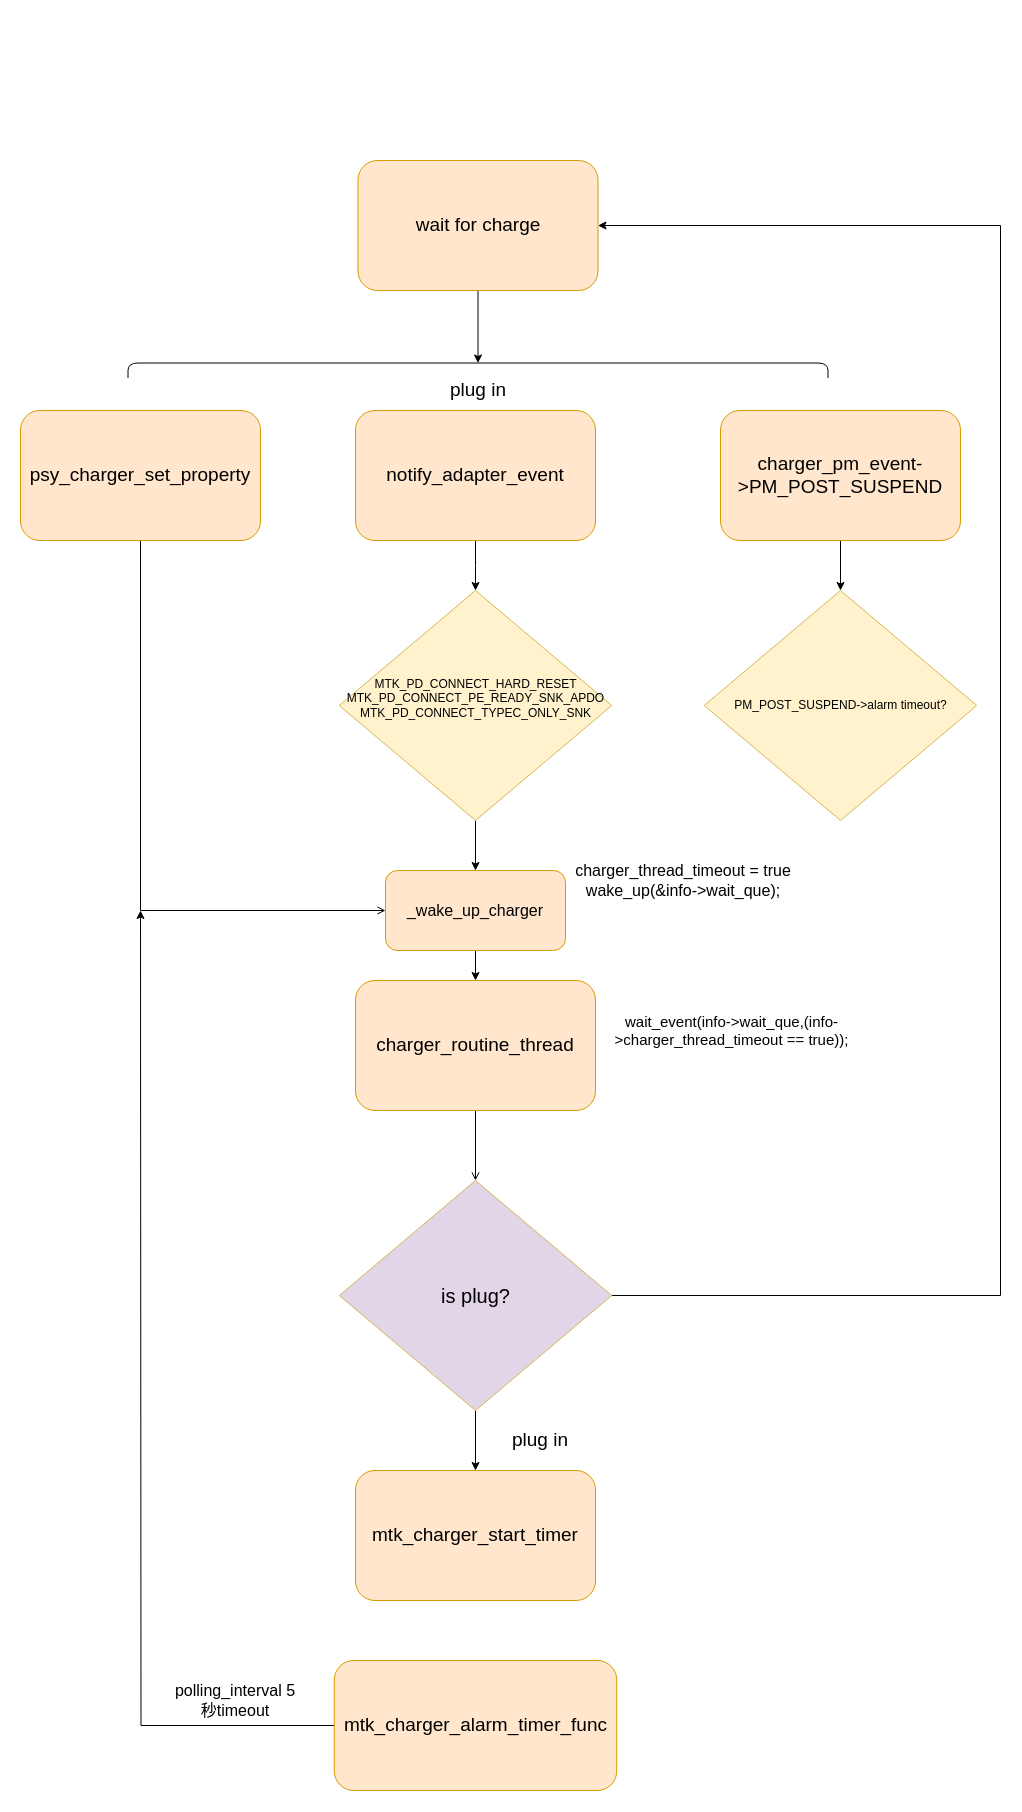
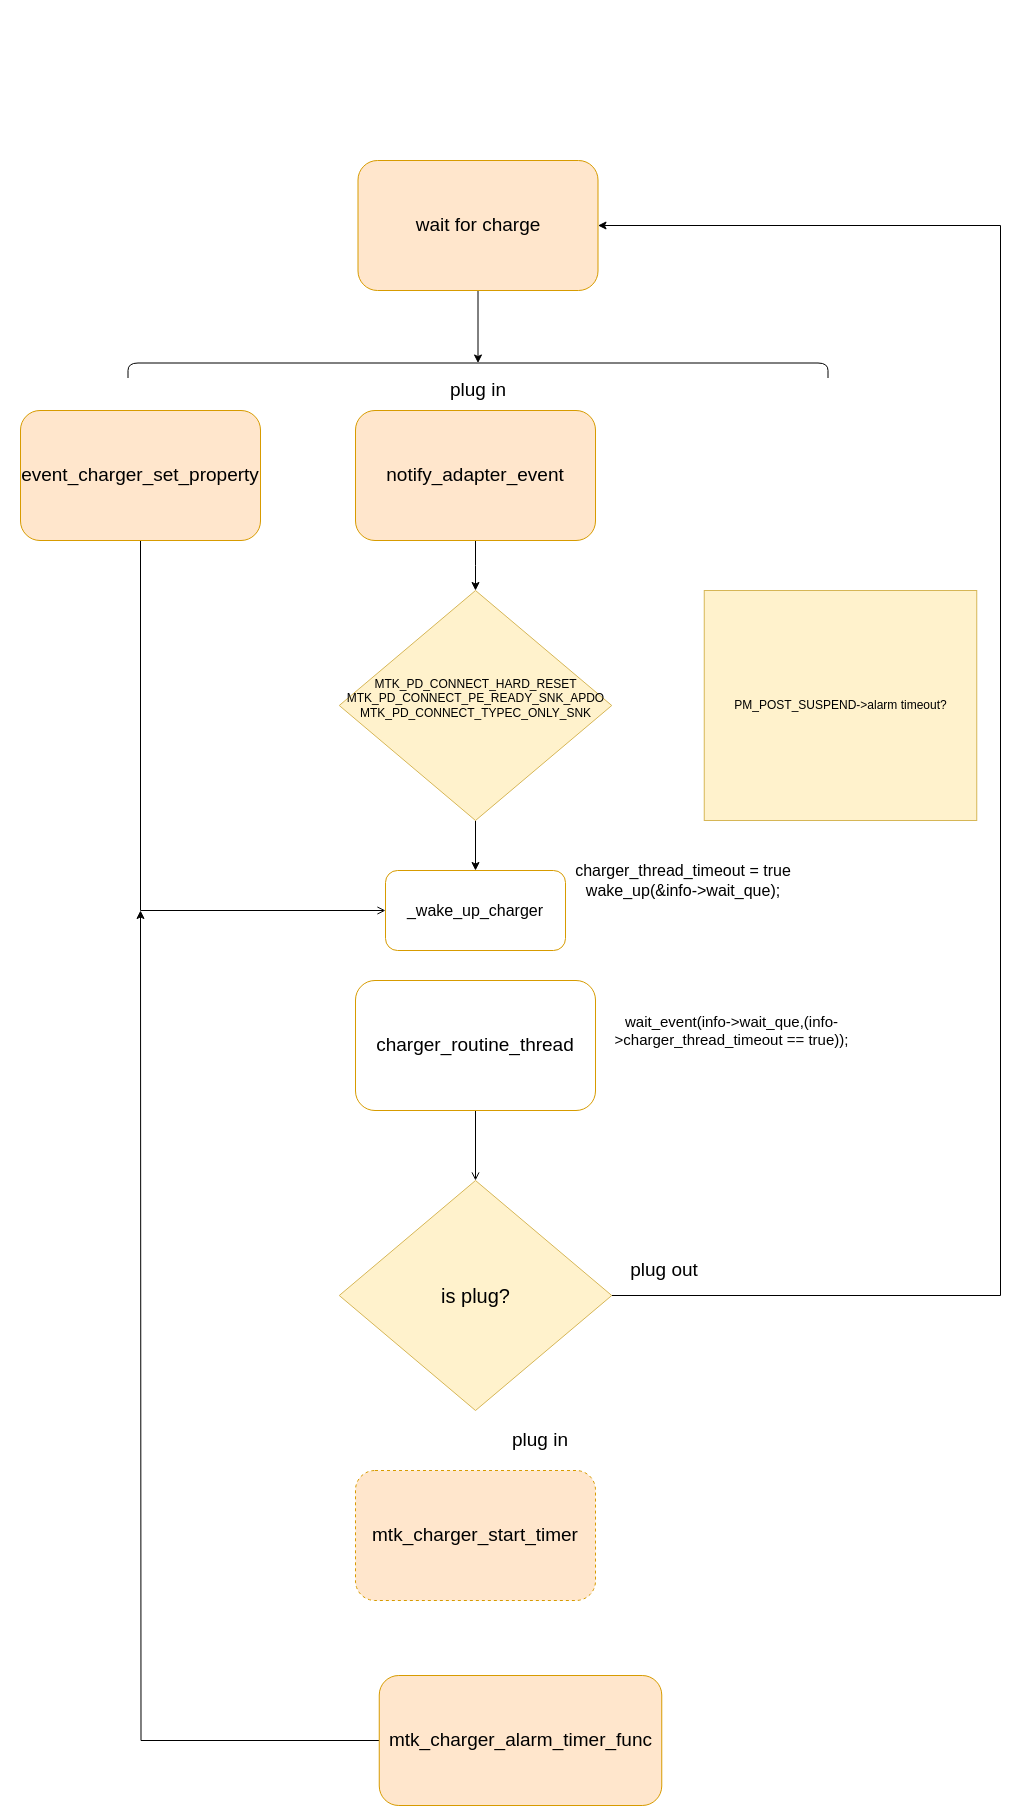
node "psy_charger_set_property": label "psy_charger_set_property" -> "event_charger_set_property"
node "charger_pm_event->PM_POST_SUSPEND": removed
edge "charger_pm_event->PM_POST_SUSPEND" -> "PM_POST_SUSPEND->alarm timeout?": removed
node "PM_POST_SUSPEND->alarm timeout?": shape diamond -> rectangle
node "_wake_up_charger": fillcolor #ffe6cc -> #ffffff
edge "_wake_up_charger" -> "charger_routine_thread": removed
node "charger_routine_thread": fillcolor #ffe6cc -> #ffffff
node "plug out": added
node "is plug?": fillcolor #e1d5e7 -> #fff2cc
edge "is plug?" -> "mtk_charger_start_timer": removed
node "mtk_charger_start_timer": style solid -> dashed
node "polling_interval 5秒timeout": removed
node "mtk_charger_alarm_timer_func": moved (476, 1726) -> (521, 1741)
